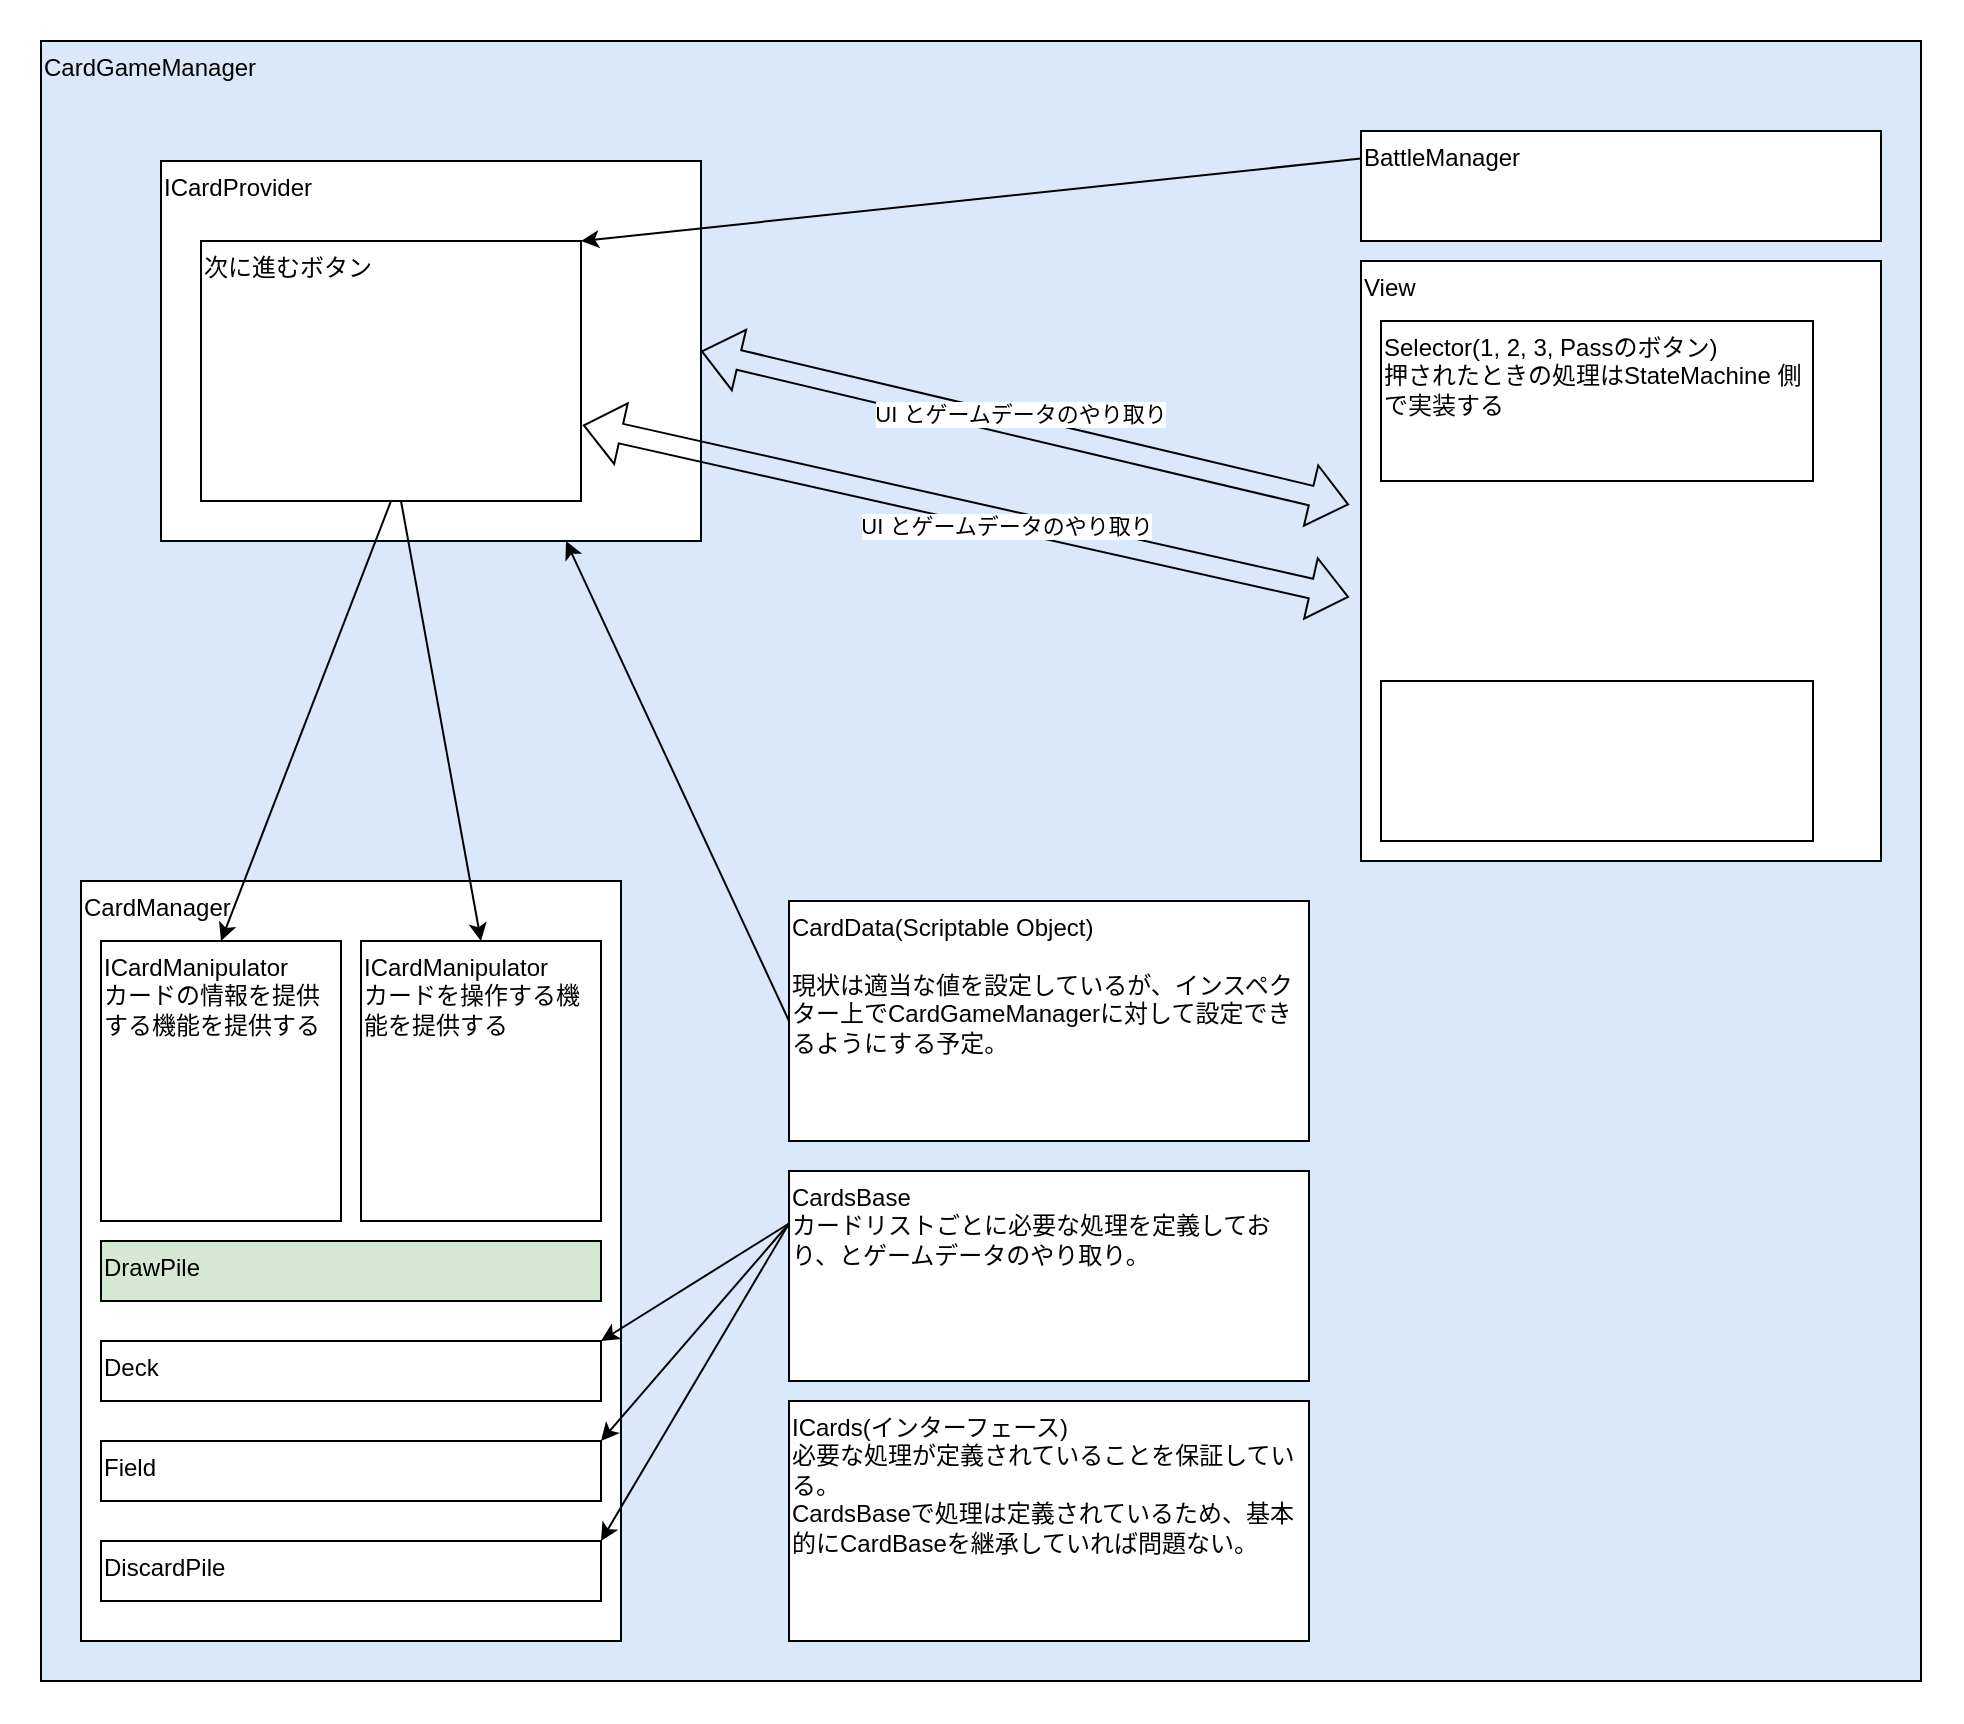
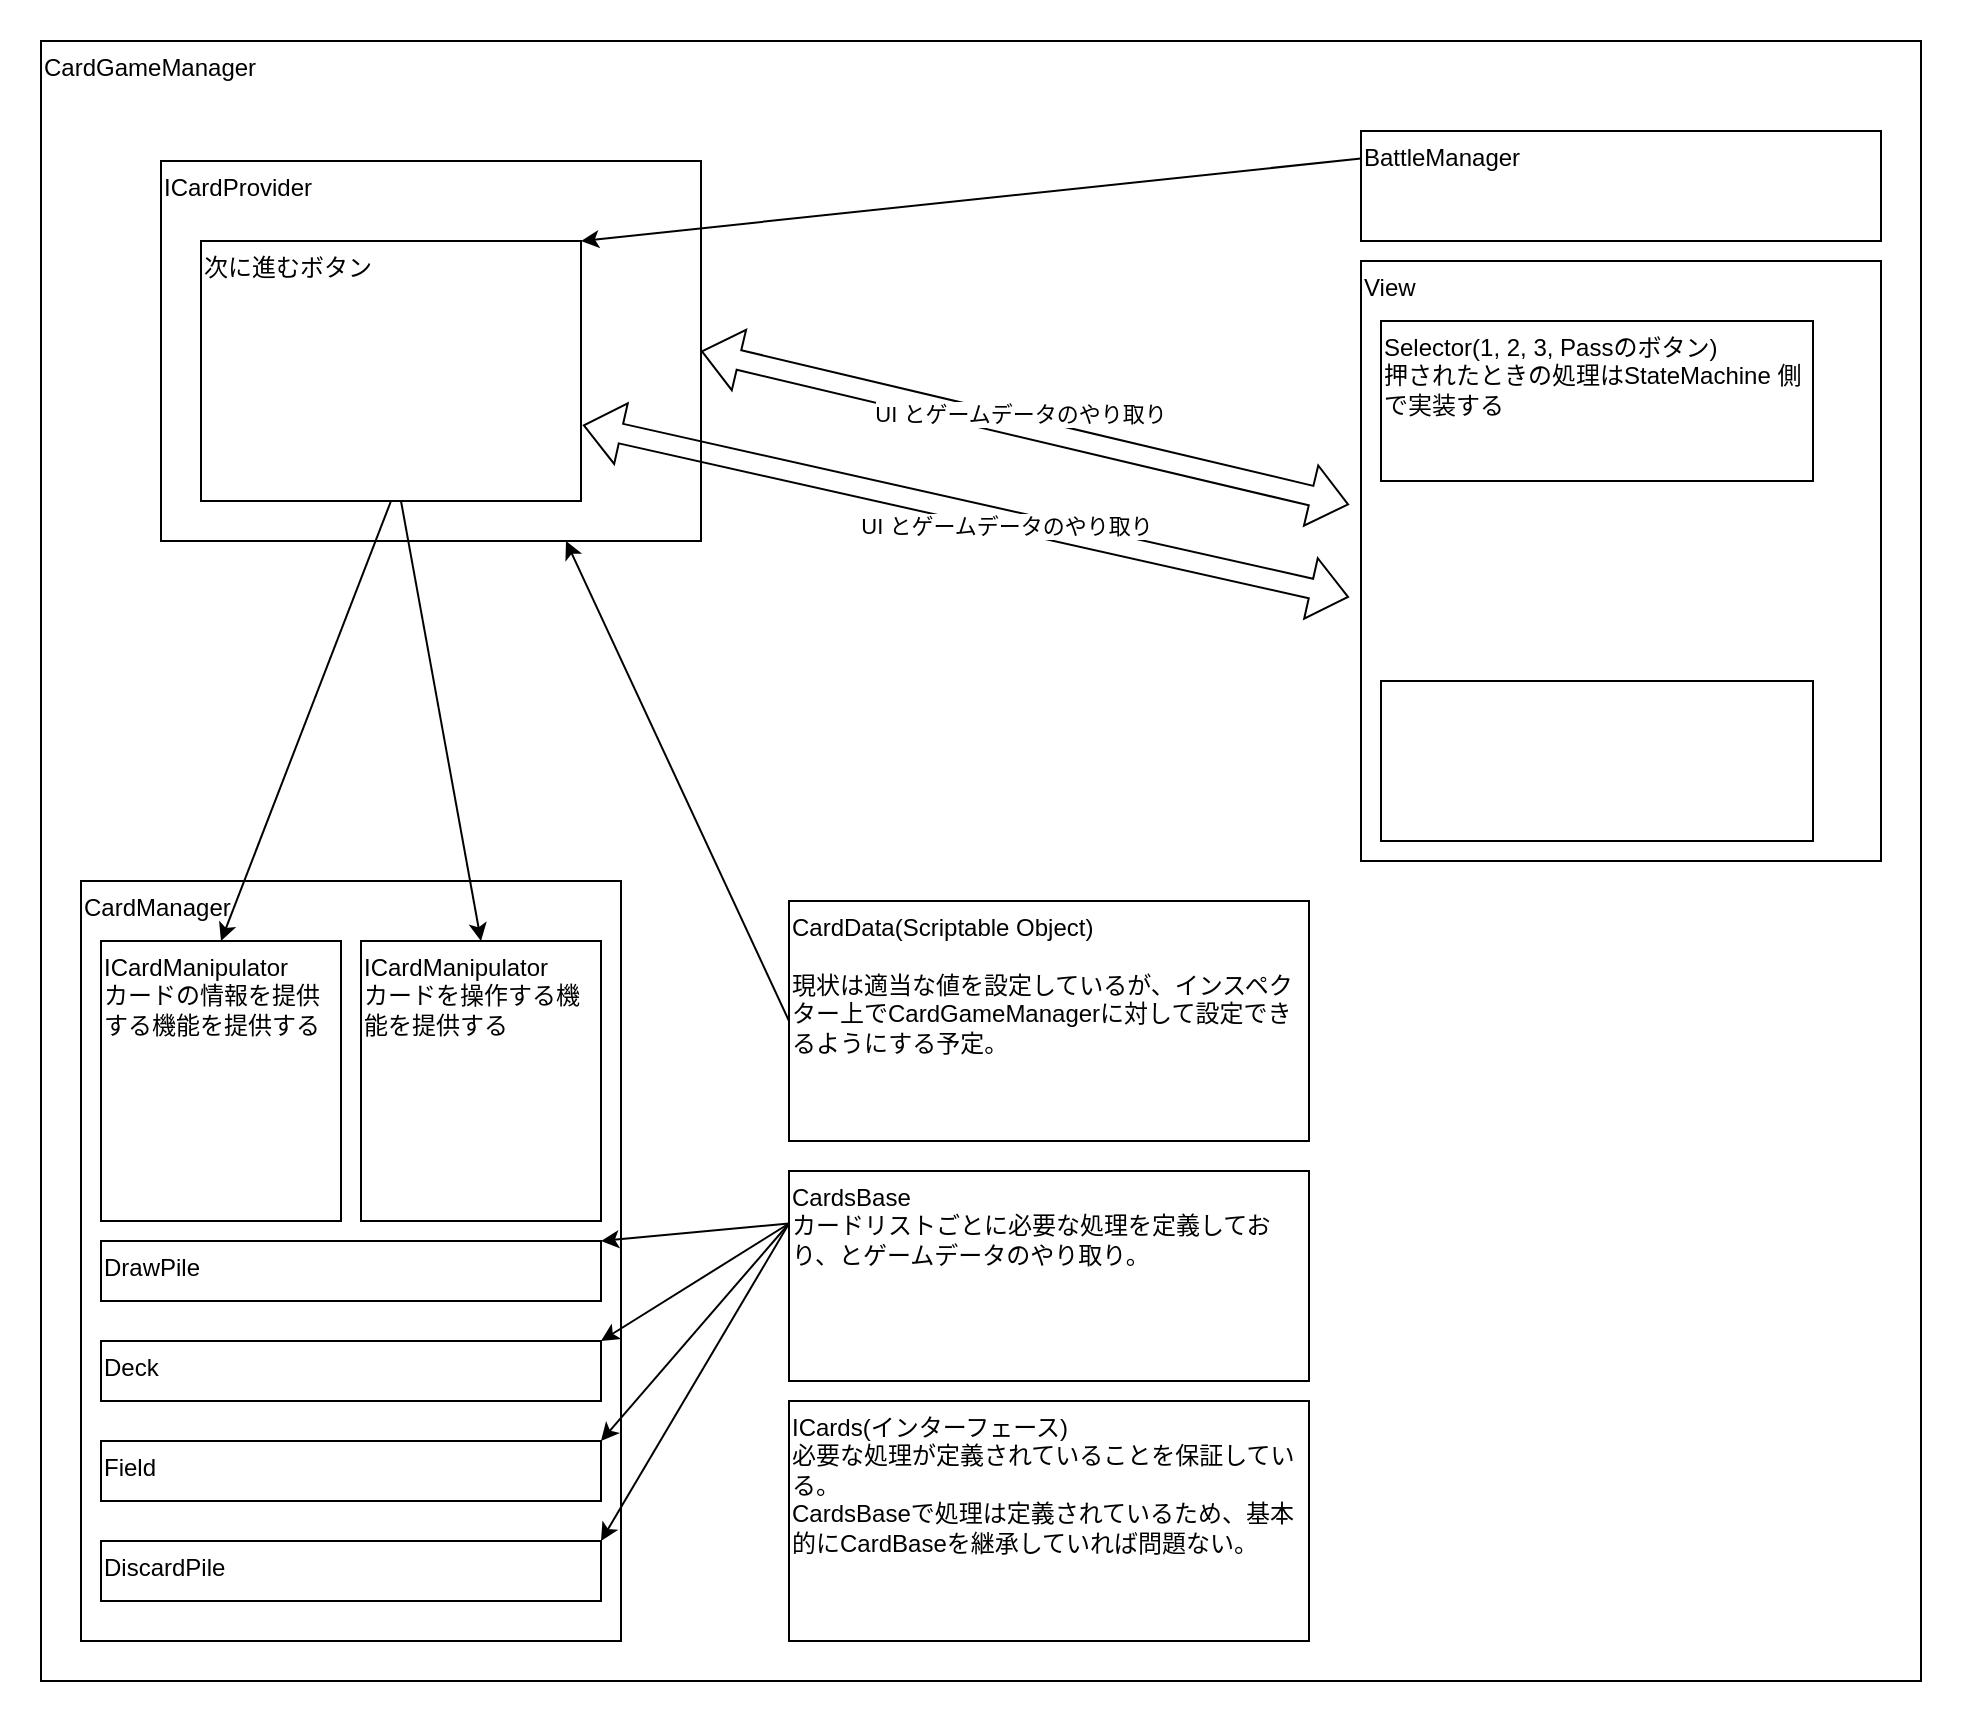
node "CardGameManager": fillcolor #dae8fc -> #ffffff
edge "CardsBase カードリストごとに必要な処理を定義しており、とゲームデータのやり取り。" -> "DrawPile": added
node "DrawPile": fillcolor #d5e8d4 -> #ffffff
